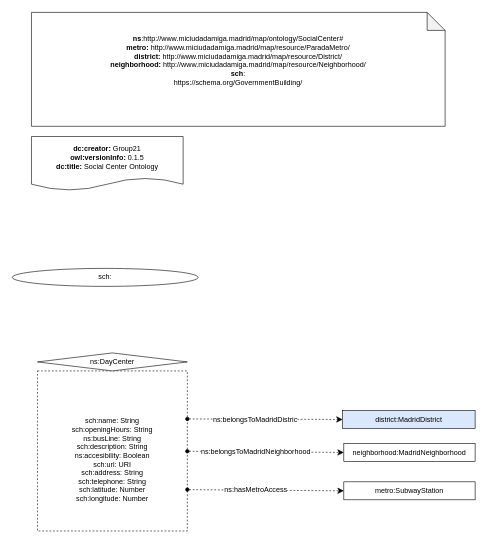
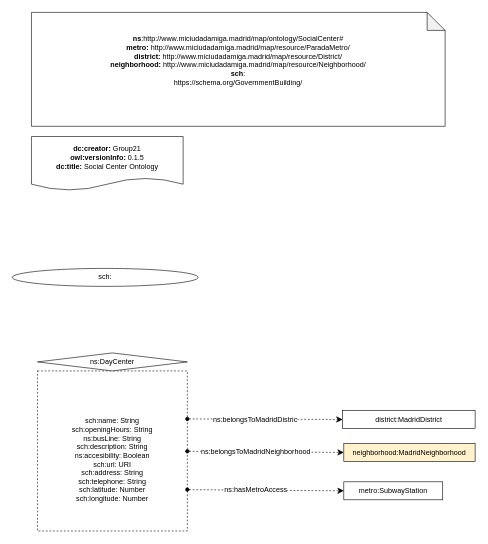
node "district:MadridDistrict": fillcolor #dae8fc -> #ffffff
node "neighborhood:MadridNeighborhood": fillcolor #ffffff -> #fff2cc
node "metro:SubwayStation": size 131x18 -> 99x18
